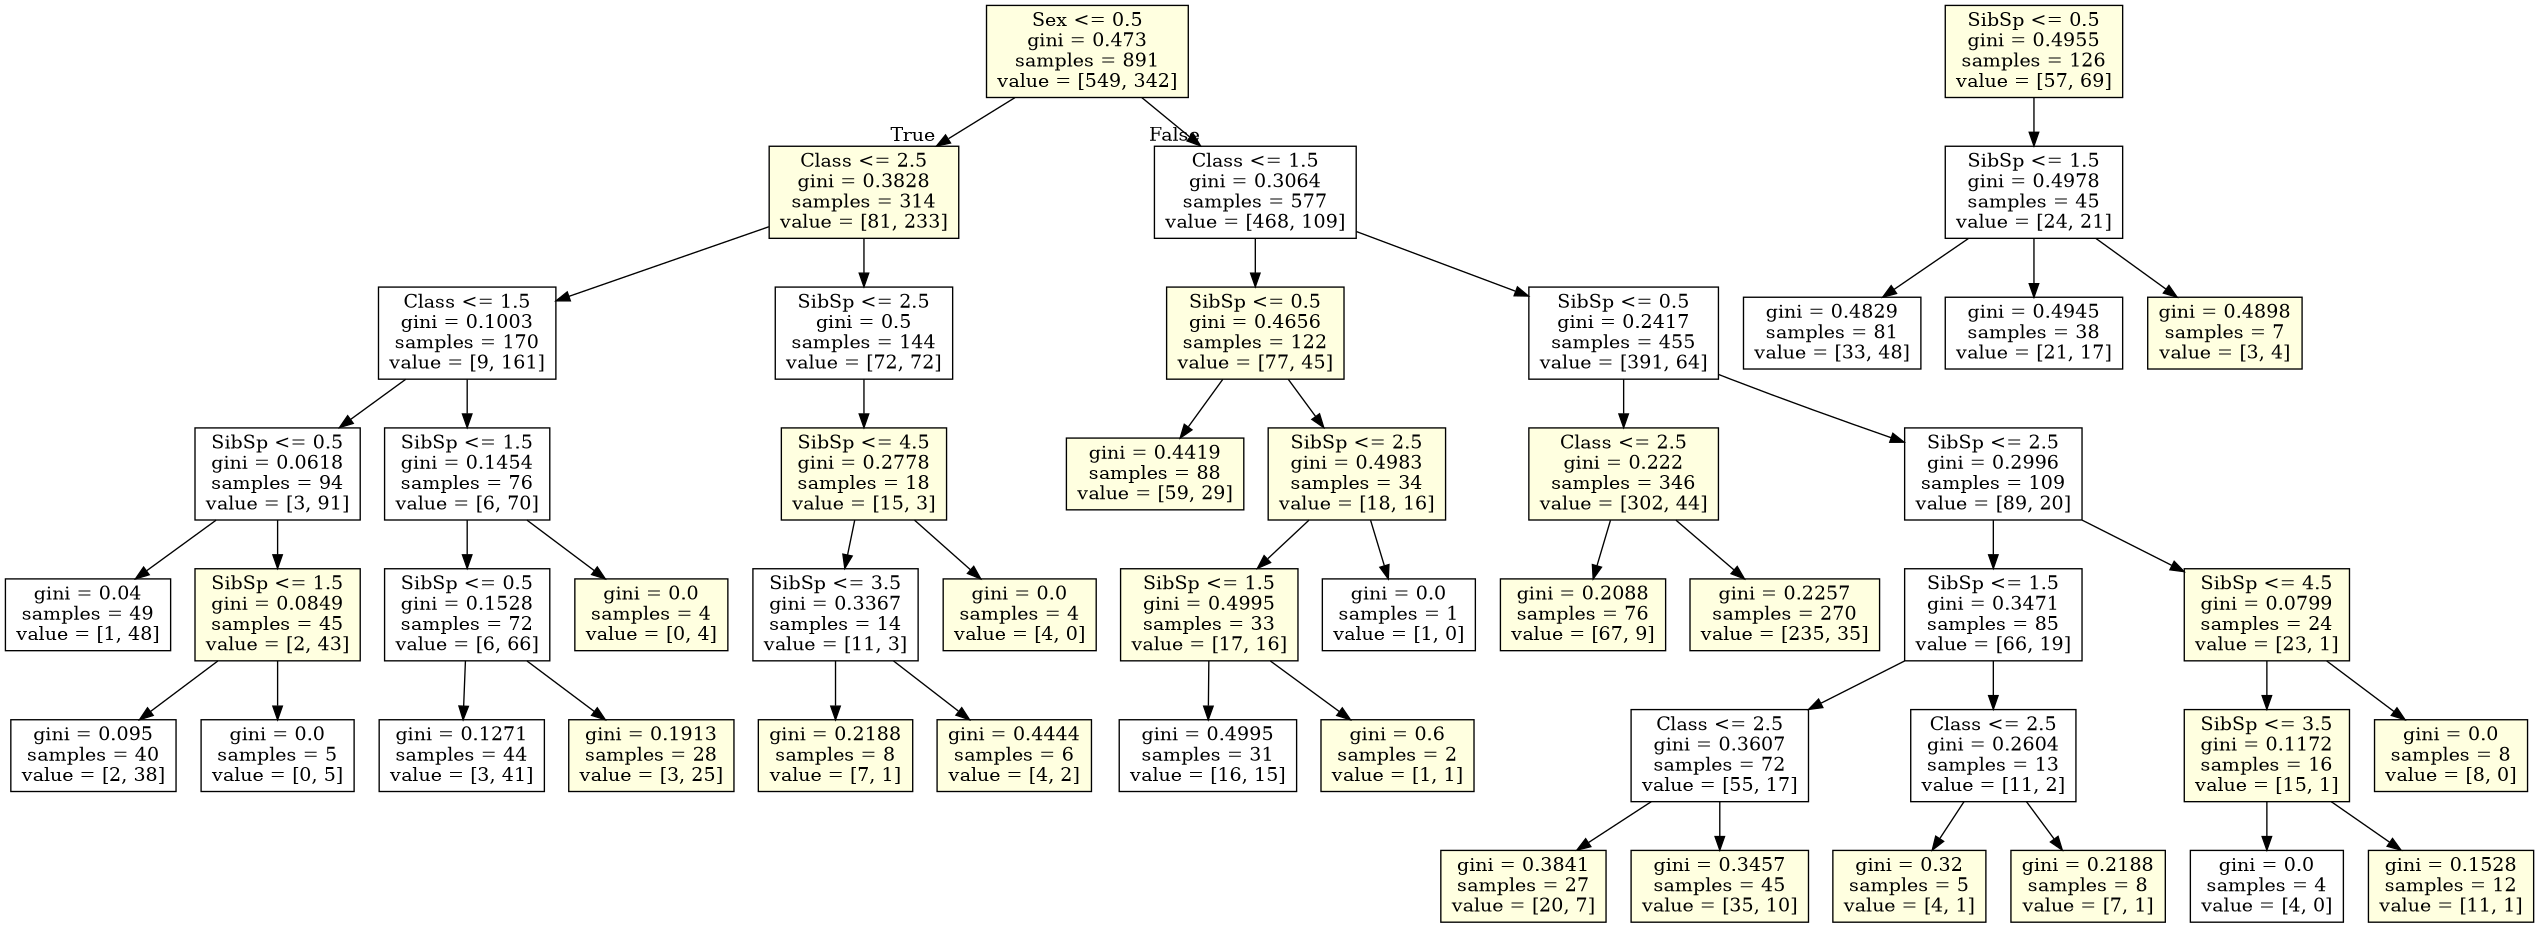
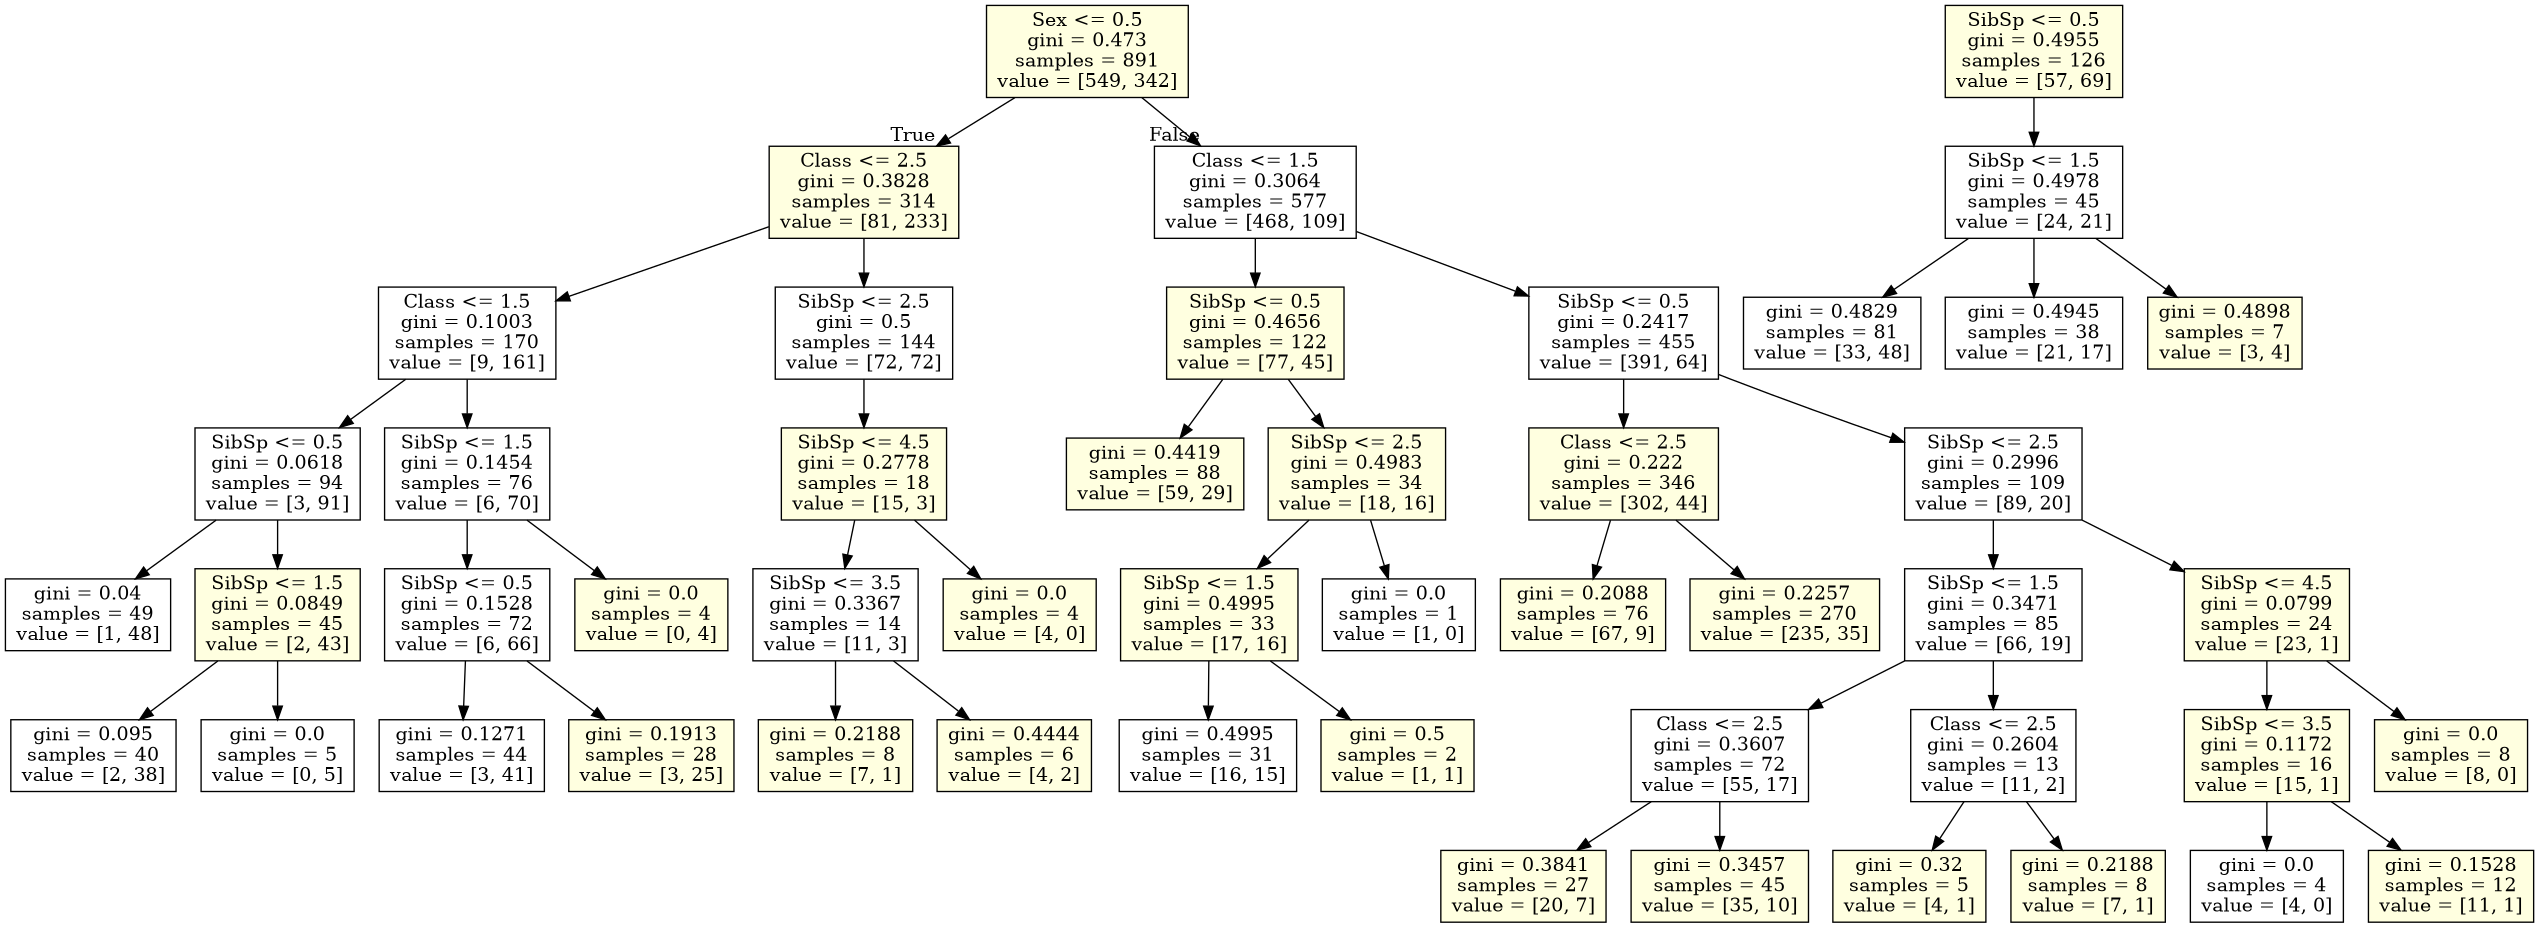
node "gini = 0.6 samples = 2 value = [1, 1]": label "gini = 0.6 samples = 2 value = [1, 1]" -> "gini = 0.5 samples = 2 value = [1, 1]"
